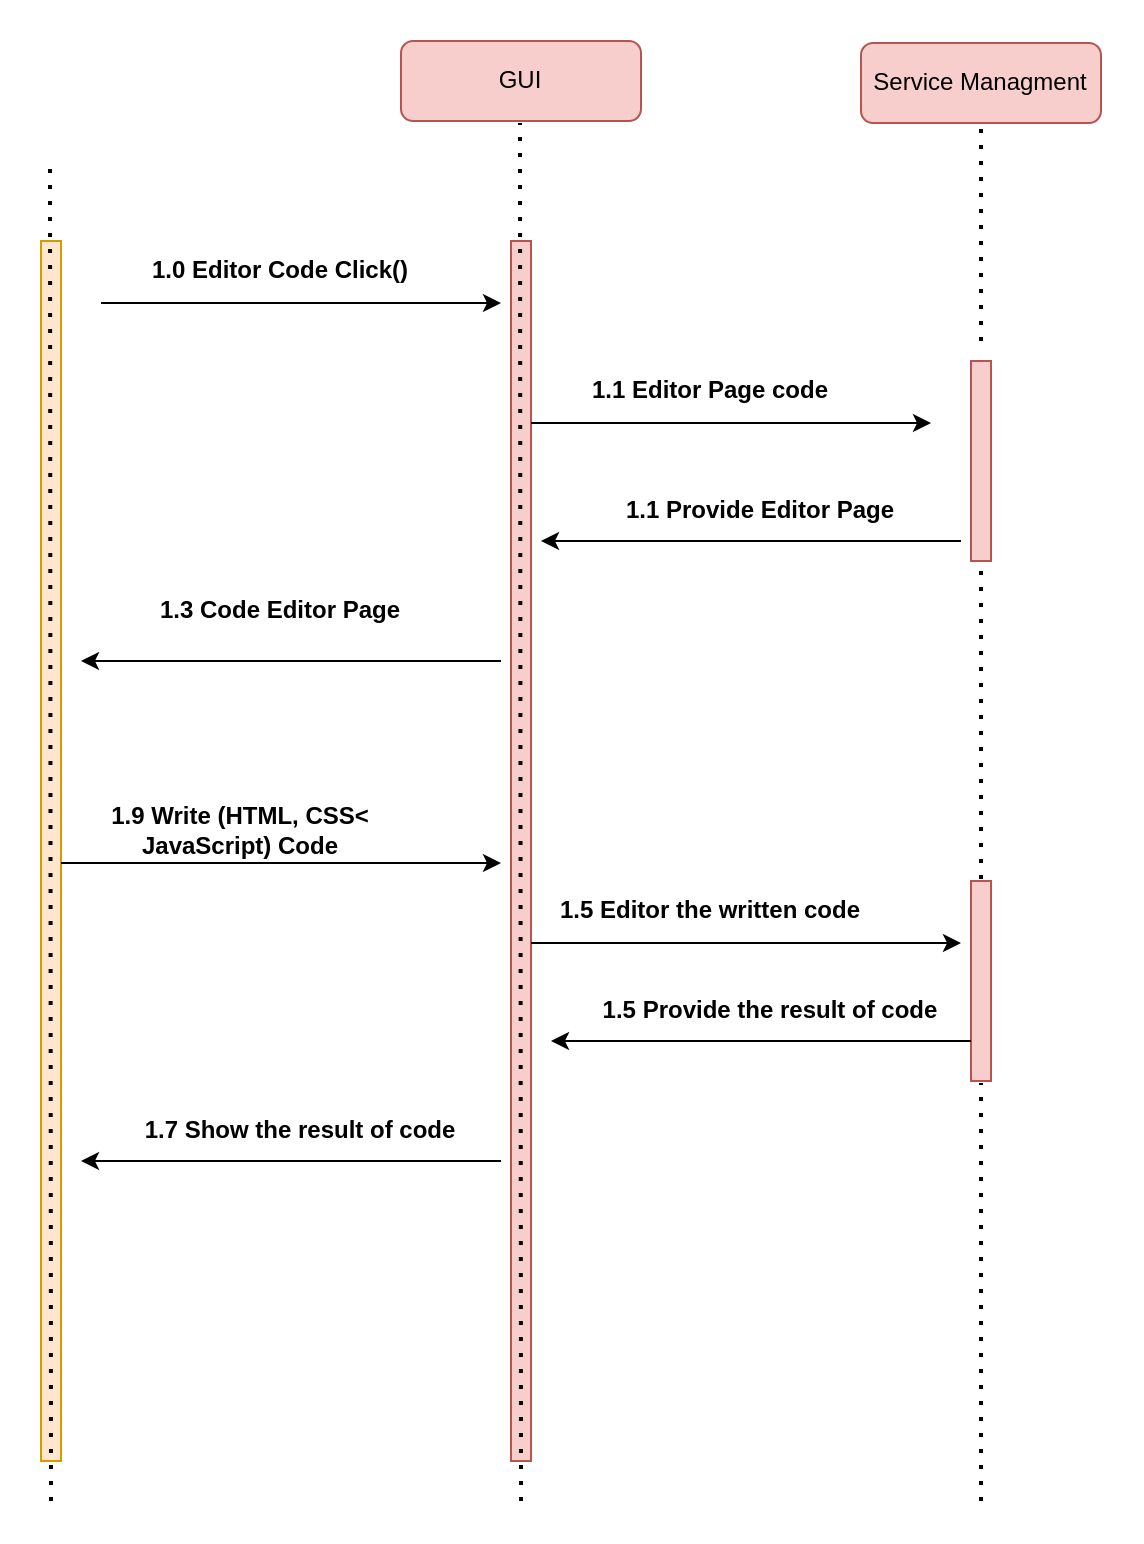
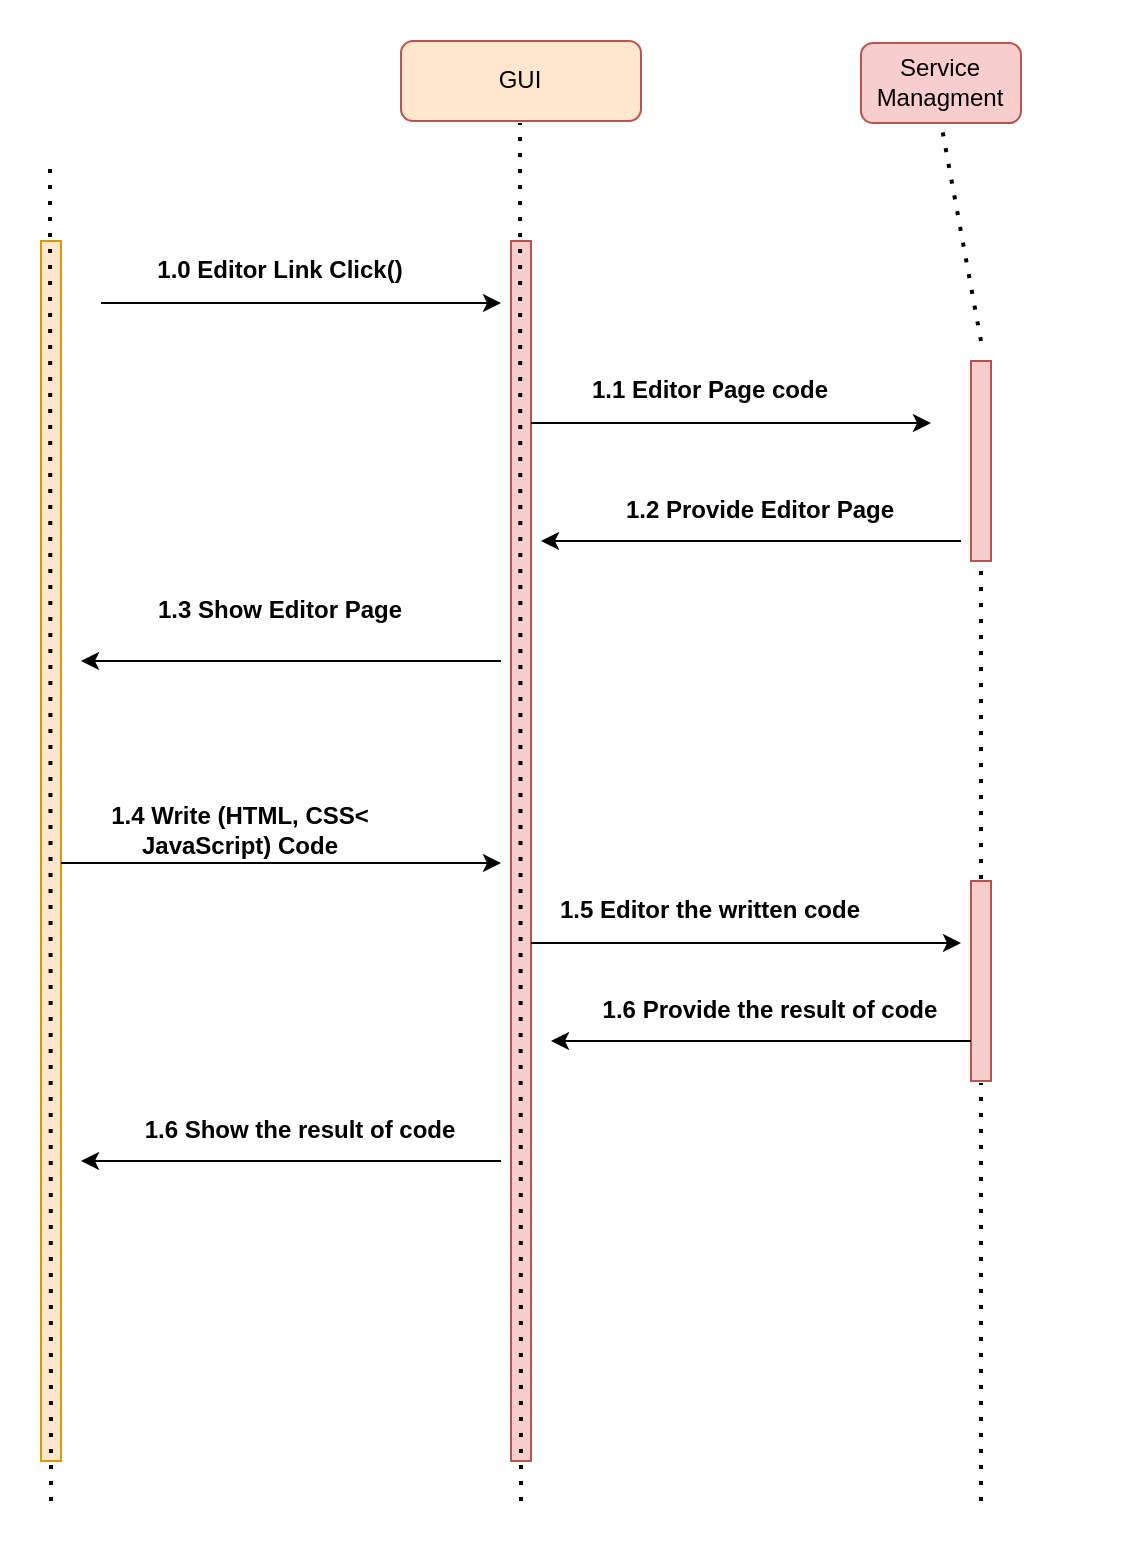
node "GUI": fillcolor #f8cecc -> #ffe6cc
node "Service Managment": size 240x80 -> 160x80
node "1.0 Editor Code Click()": label "1.0 Editor Code Click()" -> "1.0 Editor Link Click()"
node "1.1 Provide Editor Page": label "1.1 Provide Editor Page" -> "1.2 Provide Editor Page"
node "1.3 Code Editor Page": label "1.3 Code Editor Page" -> "1.3 Show Editor Page"
node "1.9 Write (HTML, CSS< JavaScript) Code": label "1.9 Write (HTML, CSS< JavaScript) Code" -> "1.4 Write (HTML, CSS< JavaScript) Code"
node "1.5 Provide the result of code": label "1.5 Provide the result of code" -> "1.6 Provide the result of code"
node "1.7 Show the result of code": label "1.7 Show the result of code" -> "1.6 Show the result of code"
